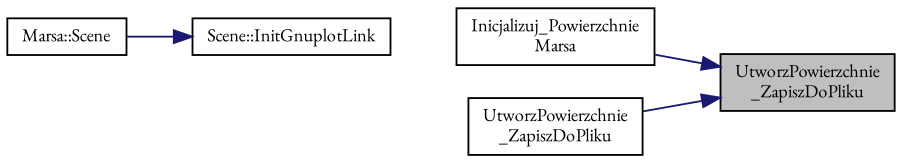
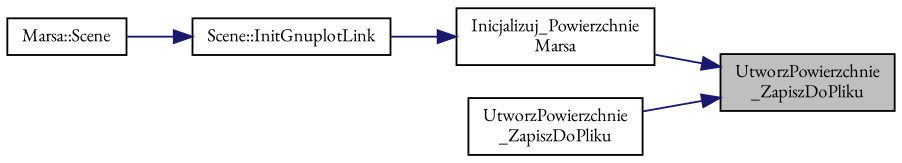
edge "Scene::InitGnuplotLink" -> "Inicjalizuj_Powierzchnie Marsa": added
